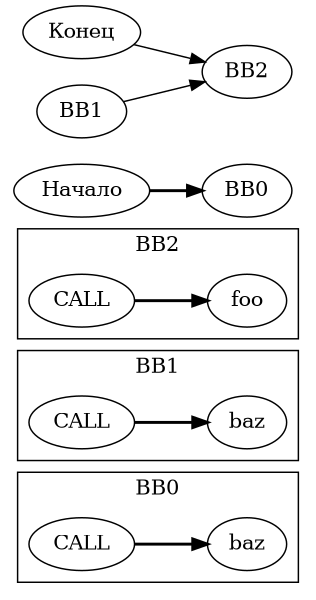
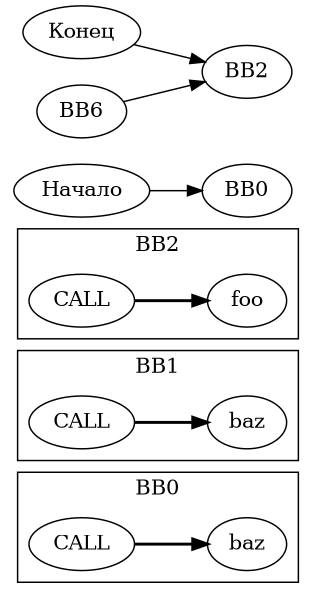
node "BB1": label "BB1" -> "BB6"
edge "Начало" -> "BB0": style bold -> solid
